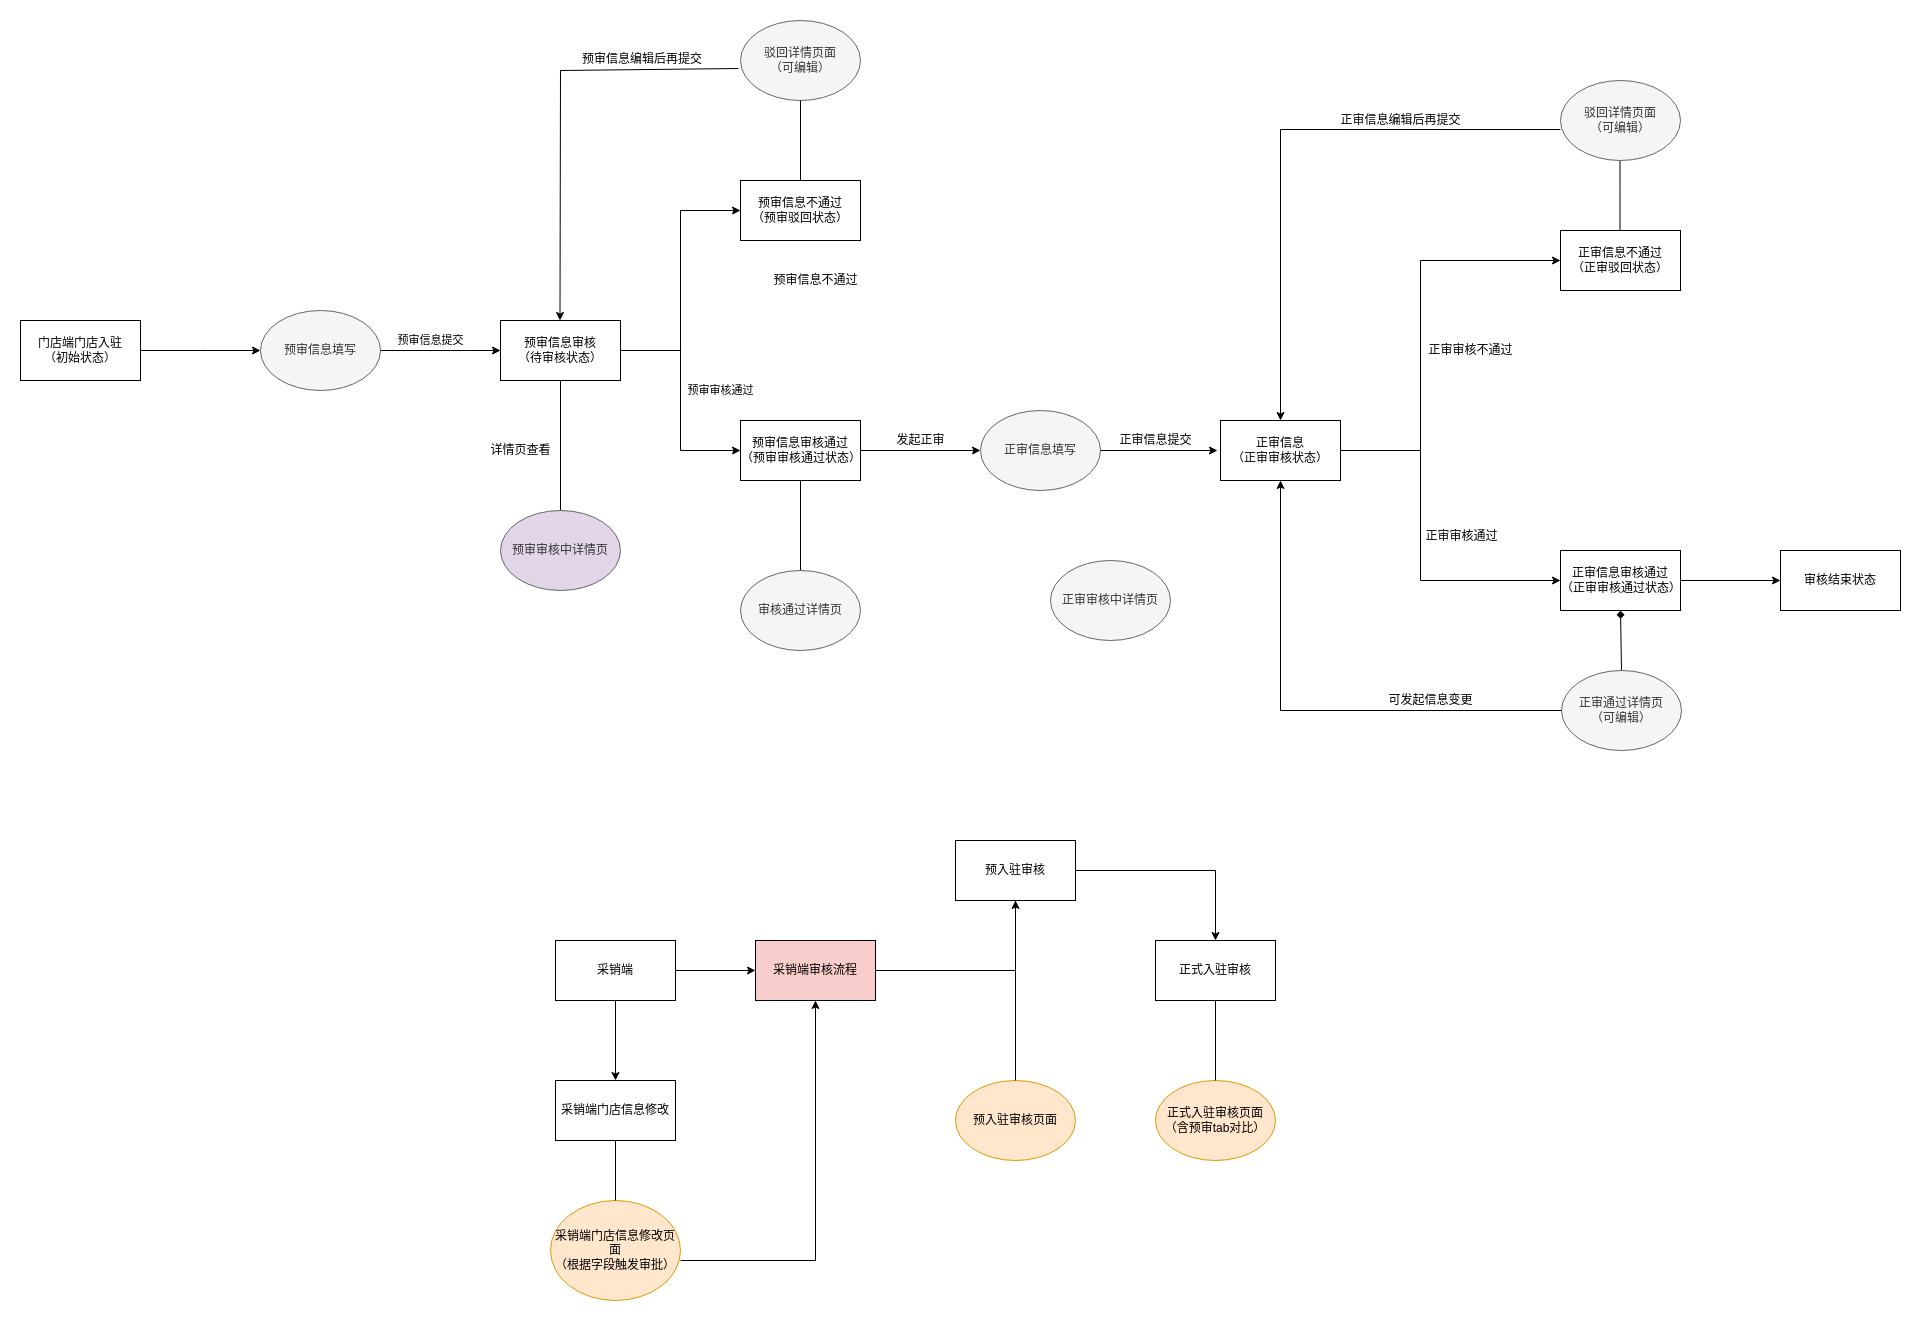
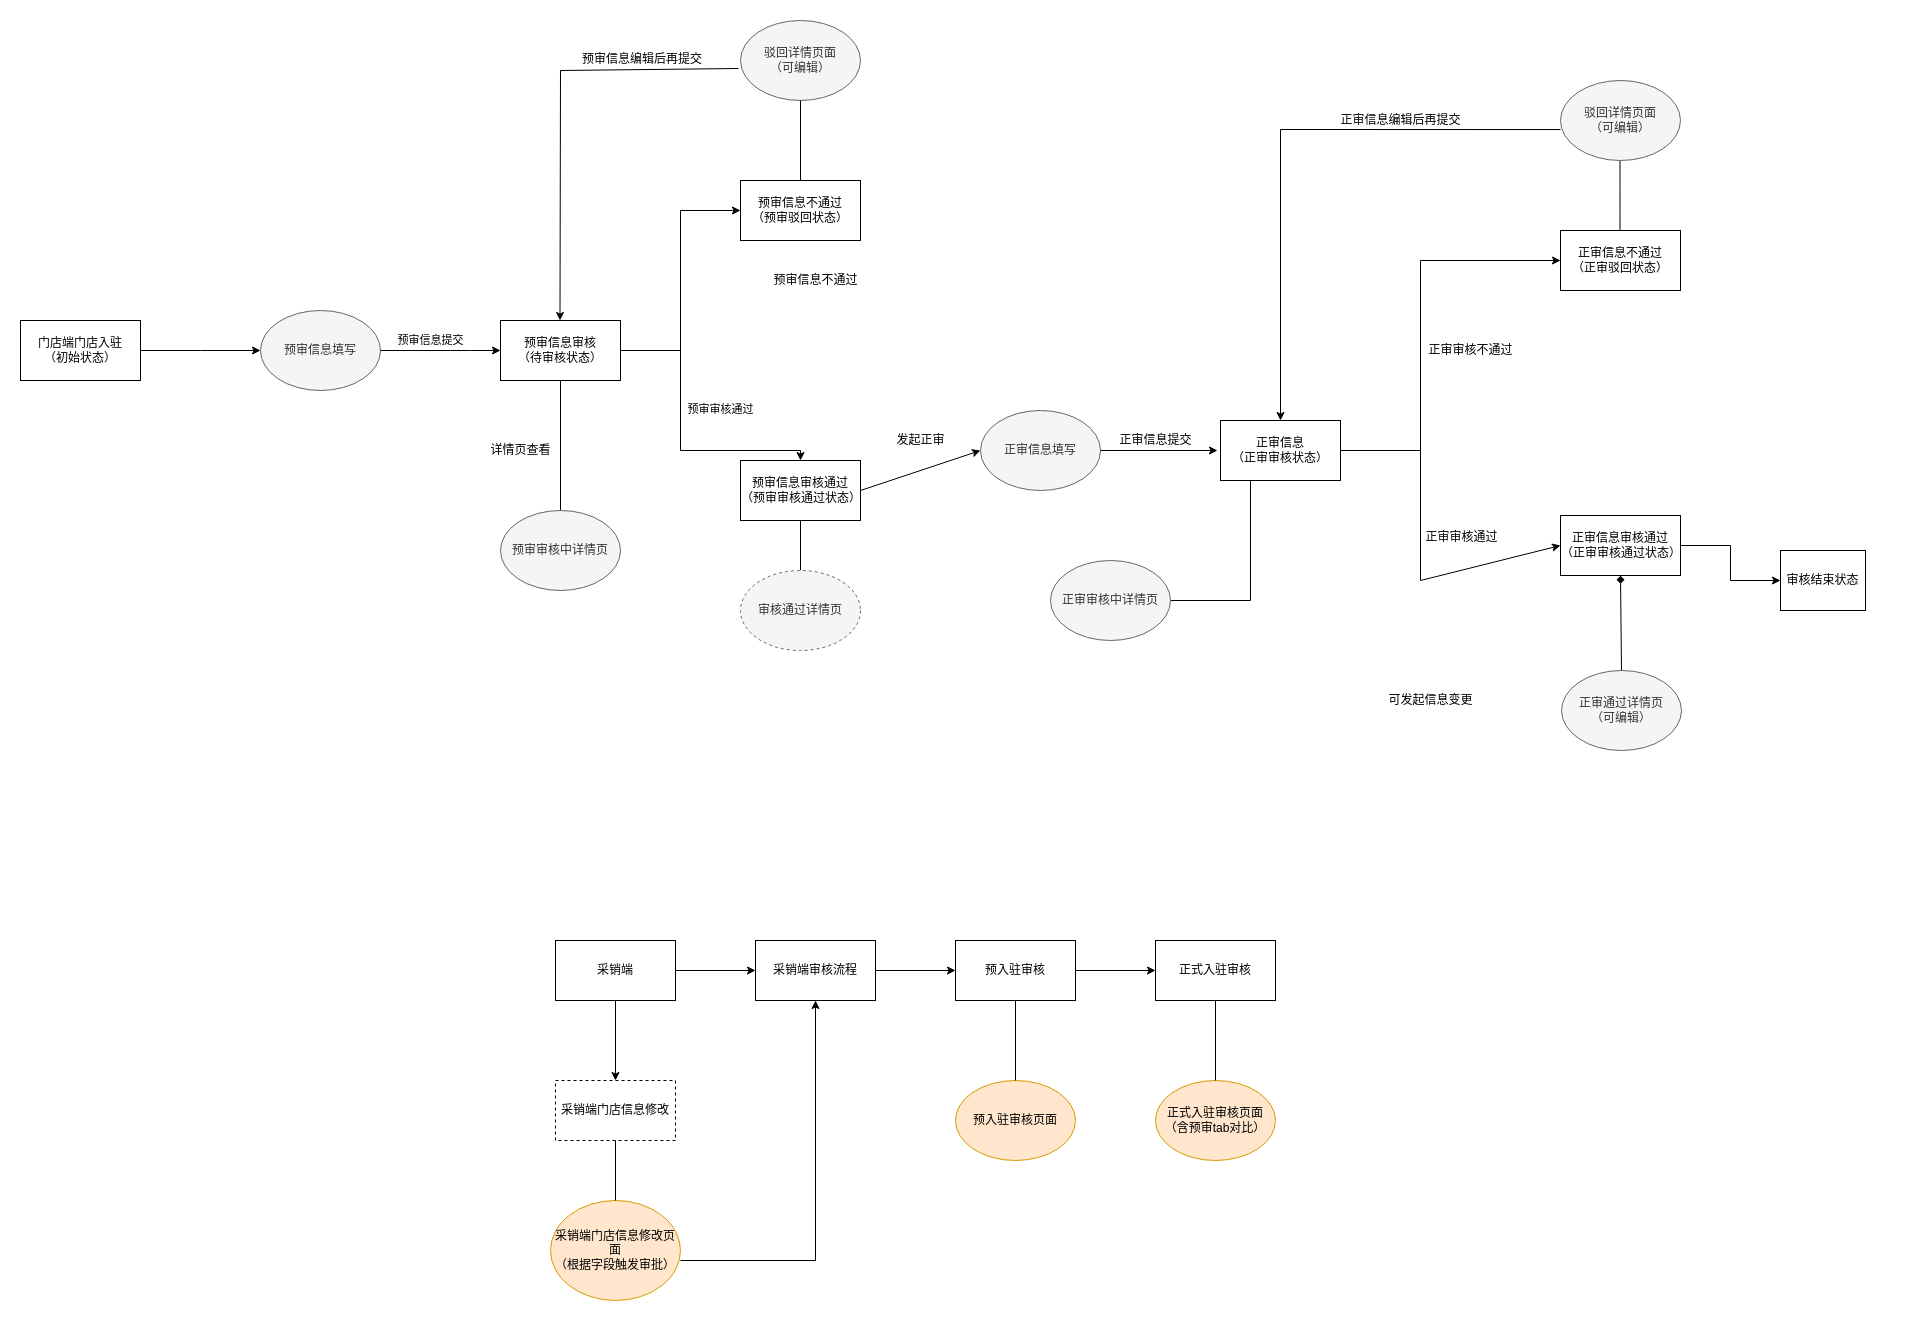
node "预审信息审核通过 （预审审核通过状态）": moved (801, 451) -> (801, 491)
node "预审审核中详情页": fillcolor #e1d5e7 -> #f5f5f5
edge "正审信息 （正审审核状态）" -- "正审审核中详情页": added
node "正审信息审核通过 （正审审核通过状态）": moved (1621, 581) -> (1621, 546)
node "审核结束状态": size 120x60 -> 85x60
node "审核通过详情页": style solid -> dashed
edge "正审通过详情页 （可编辑）" -> "正审信息 （正审审核状态）": removed
node "预入驻审核": moved (1016, 871) -> (1016, 971)
node "采销端审核流程": fillcolor #f8cecc -> #ffffff
node "采销端门店信息修改": style solid -> dashed
